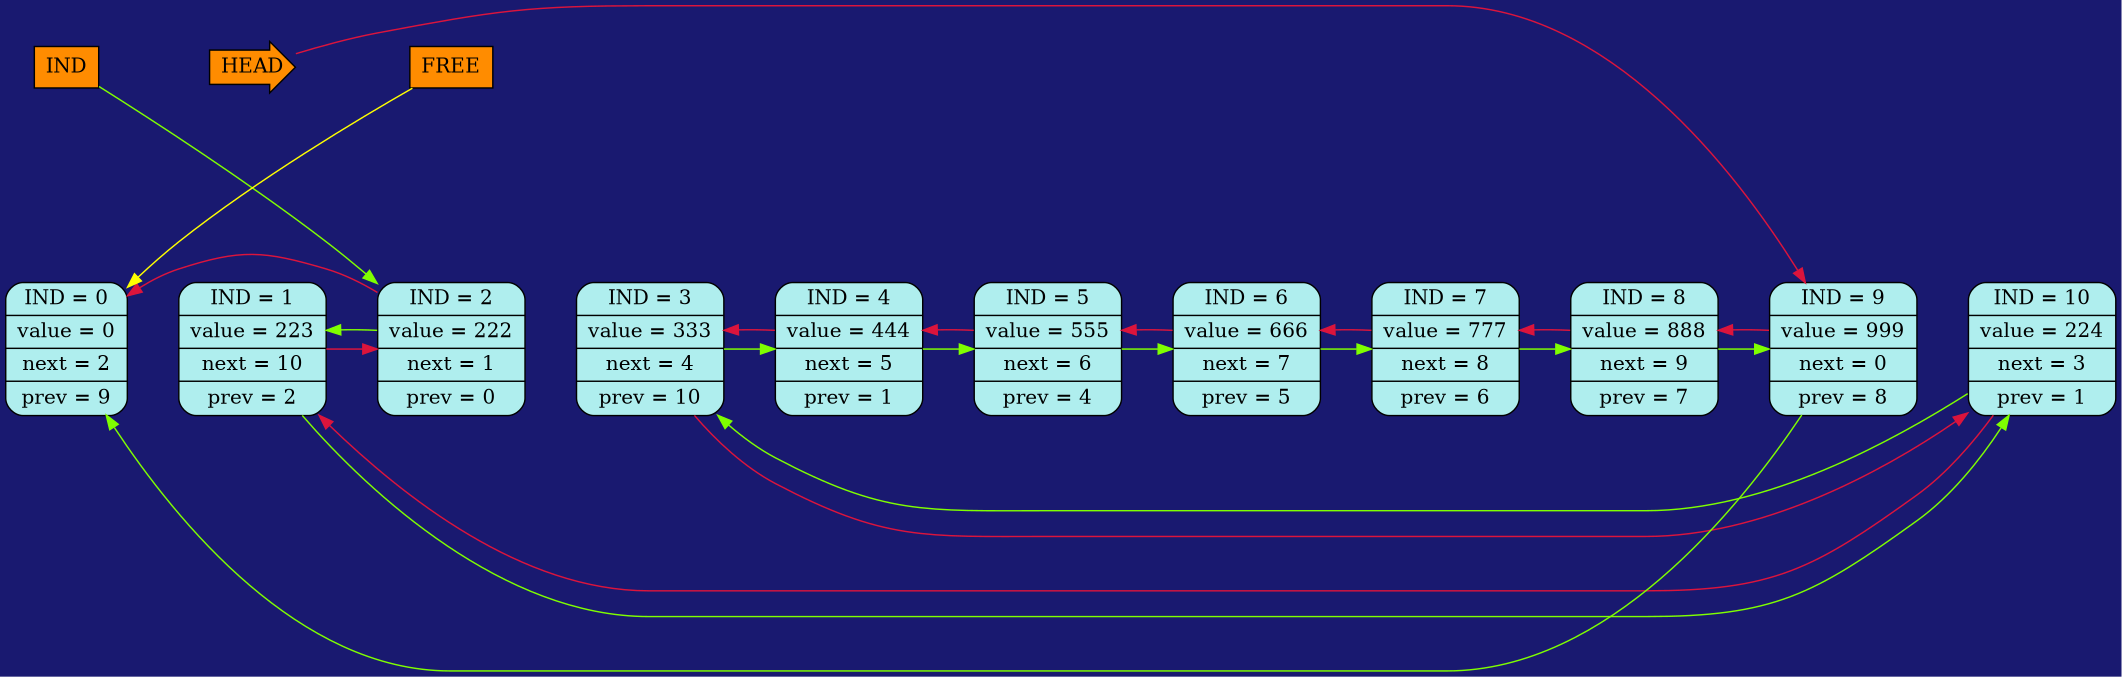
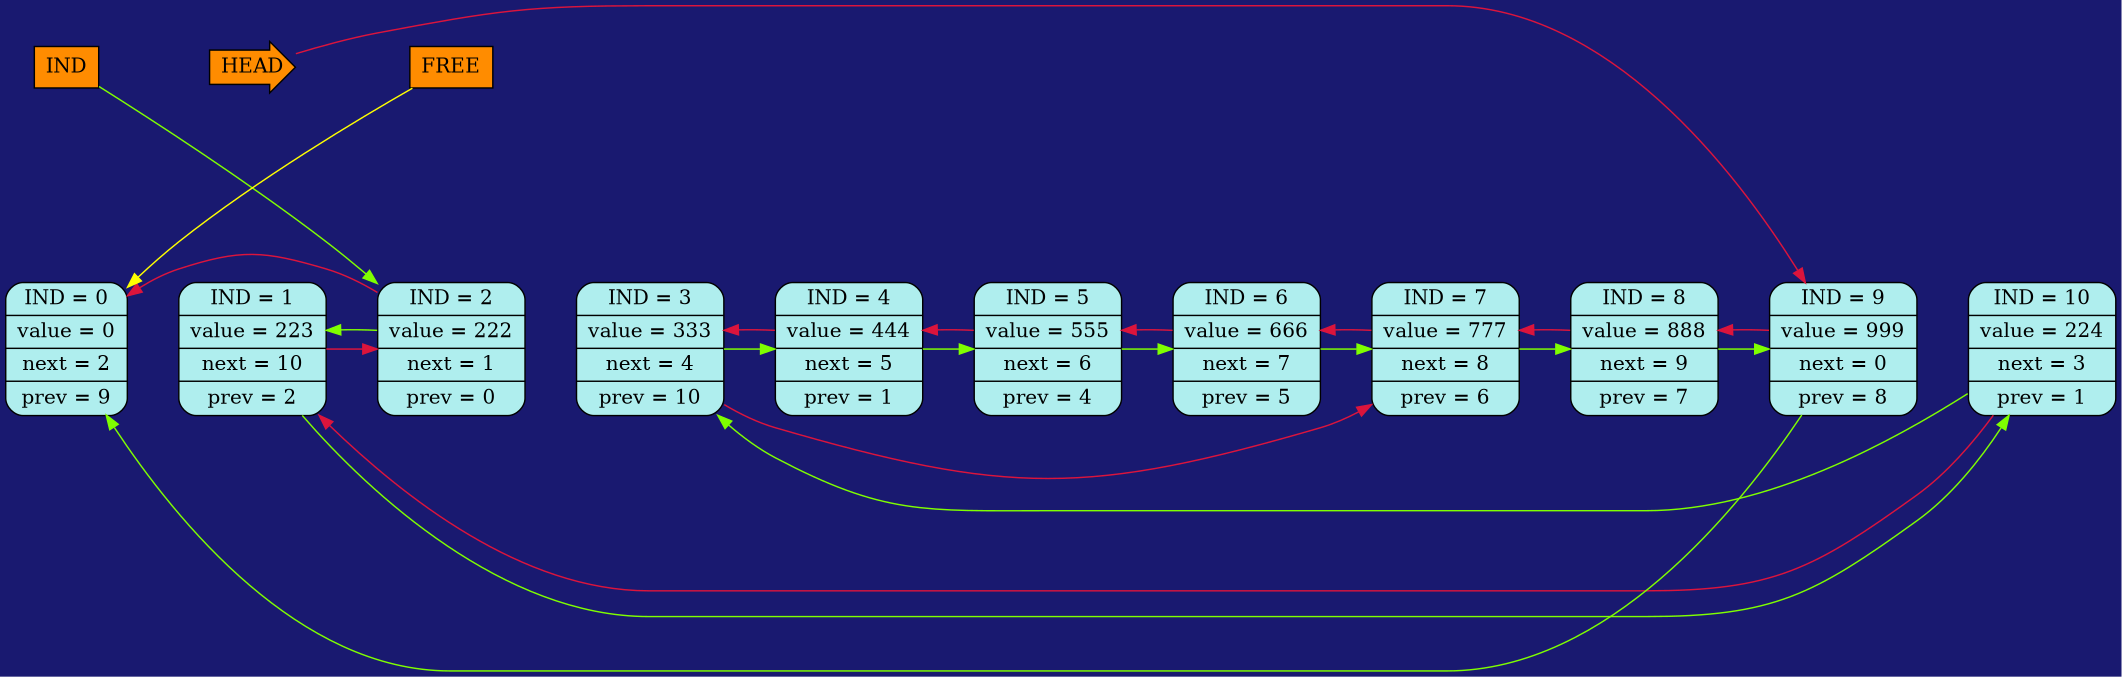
edge "IND = 3" -> "IND = 10": now "IND = 3" -> "IND = 7"
